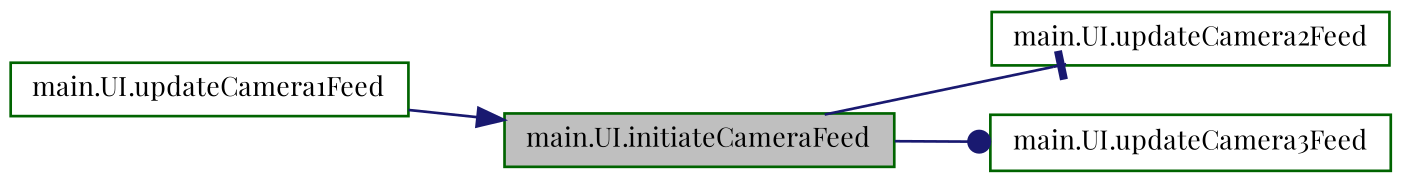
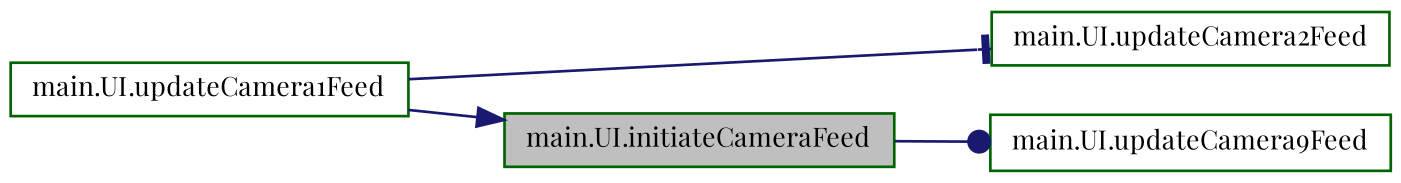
edge "main.UI.initiateCameraFeed" -> "main.UI.updateCamera2Feed": now "main.UI.updateCamera1Feed" -> "main.UI.updateCamera2Feed"
node "main.UI.updateCamera3Feed": label "main.UI.updateCamera3Feed" -> "main.UI.updateCamera9Feed"
